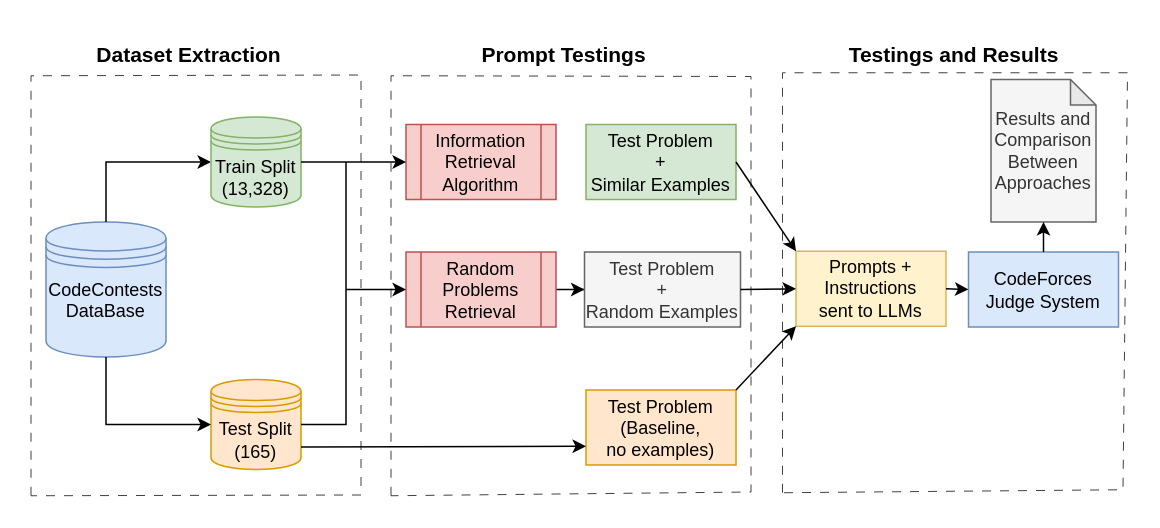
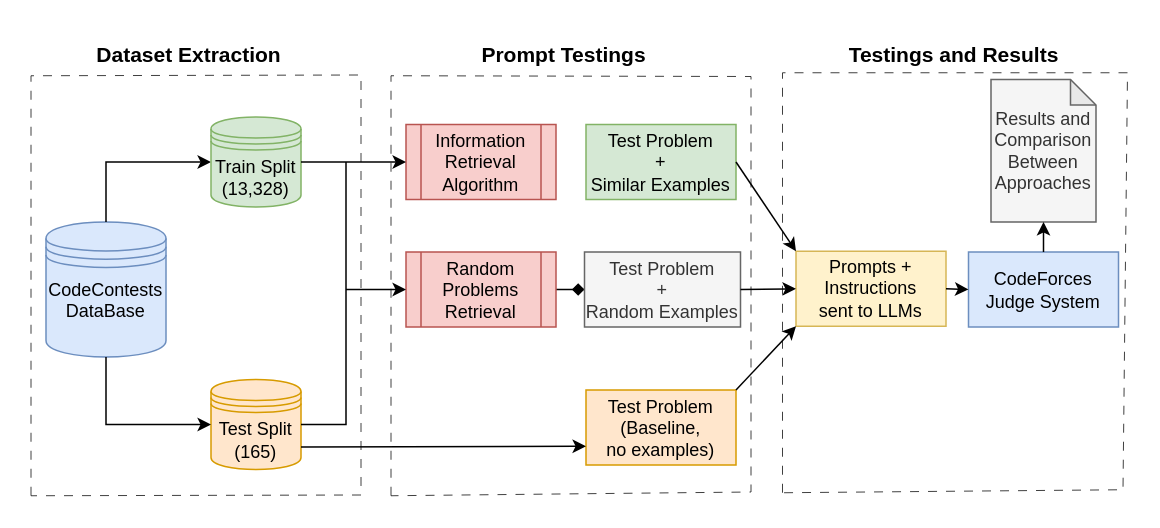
edge "Random Problems Retrieval" -> "Test Problem + Random Examples": arrowhead classic -> diamond
